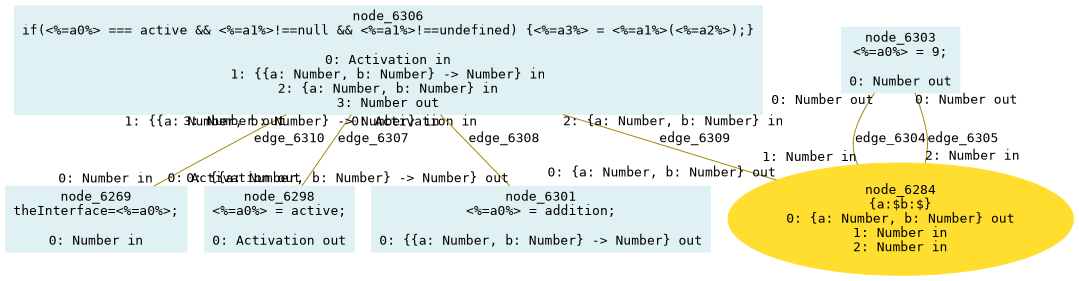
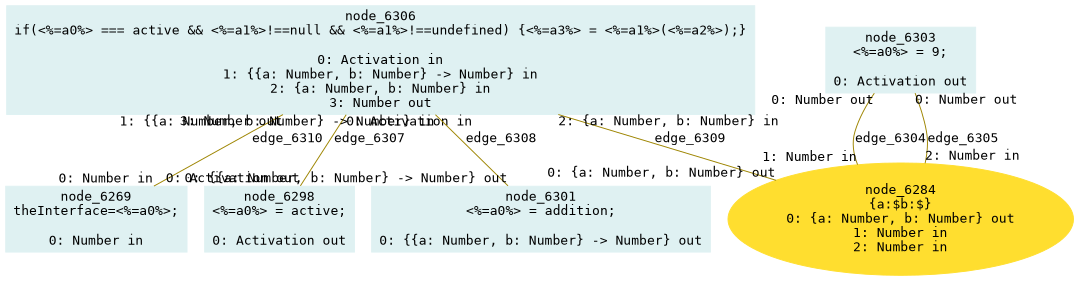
node "node_6303 <%=a0%> = 9; 0: Number out": label "node_6303 <%=a0%> = 9; 0: Number out" -> "node_6303 <%=a0%> = 9; 0: Activation out"
